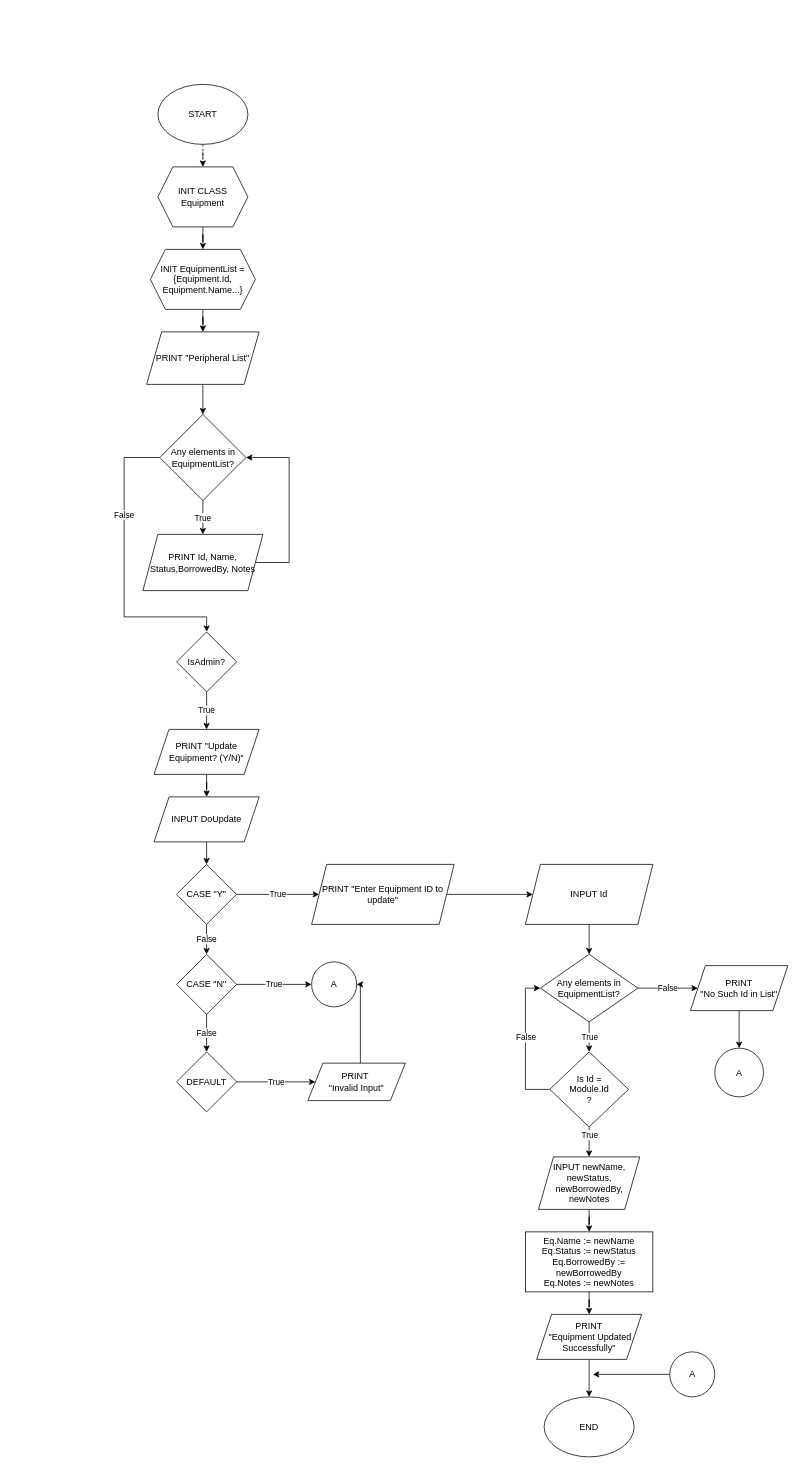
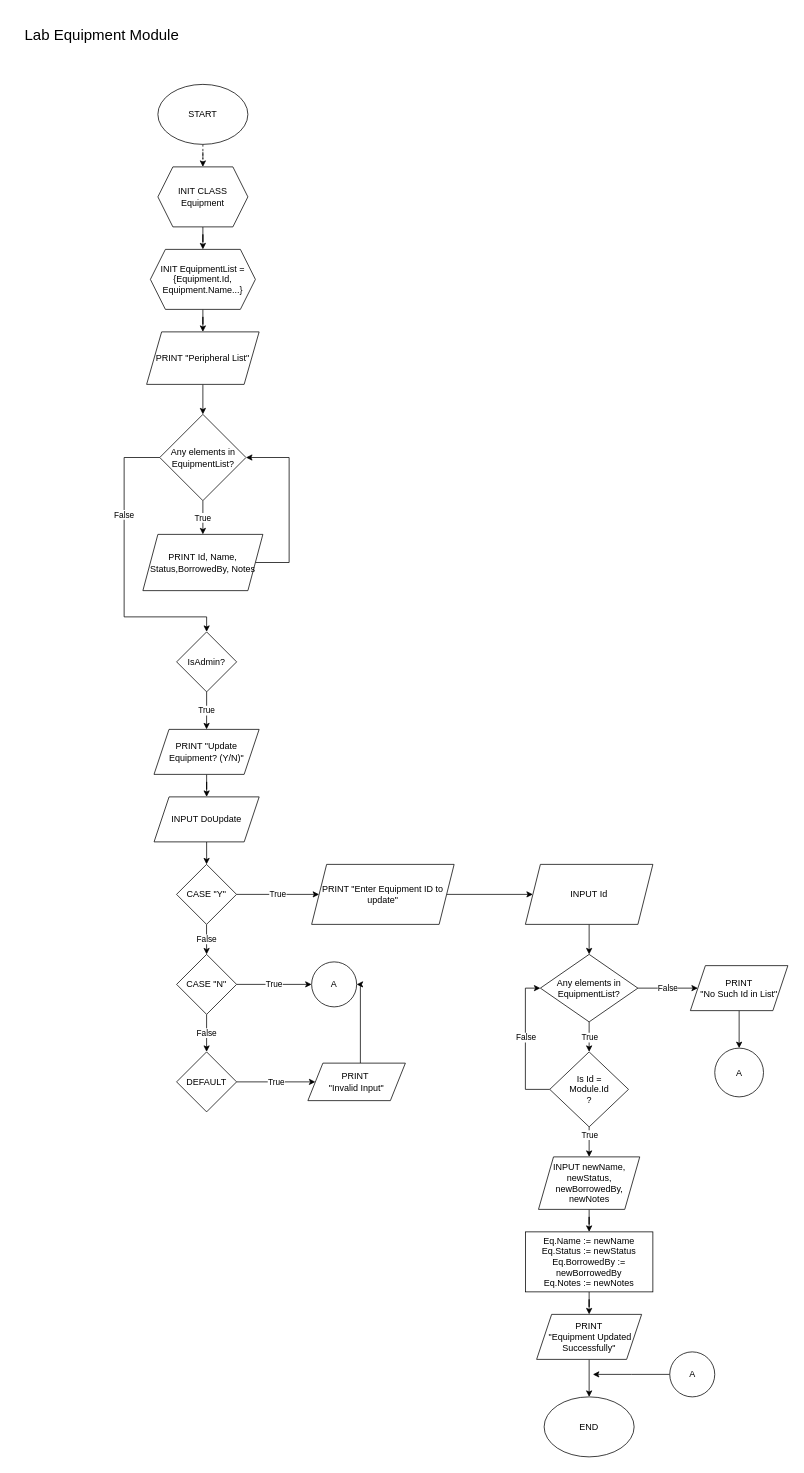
node "Lab Equipment Module": added
